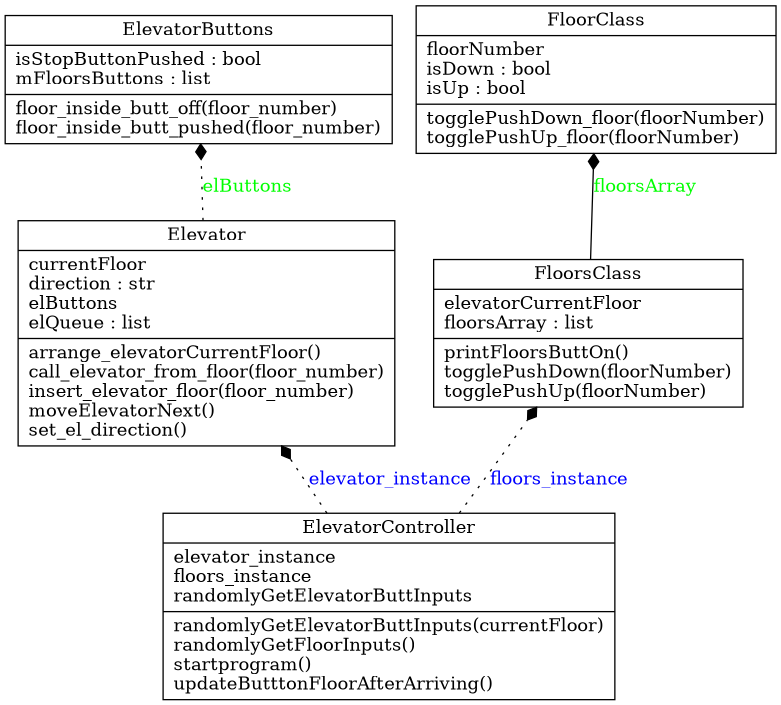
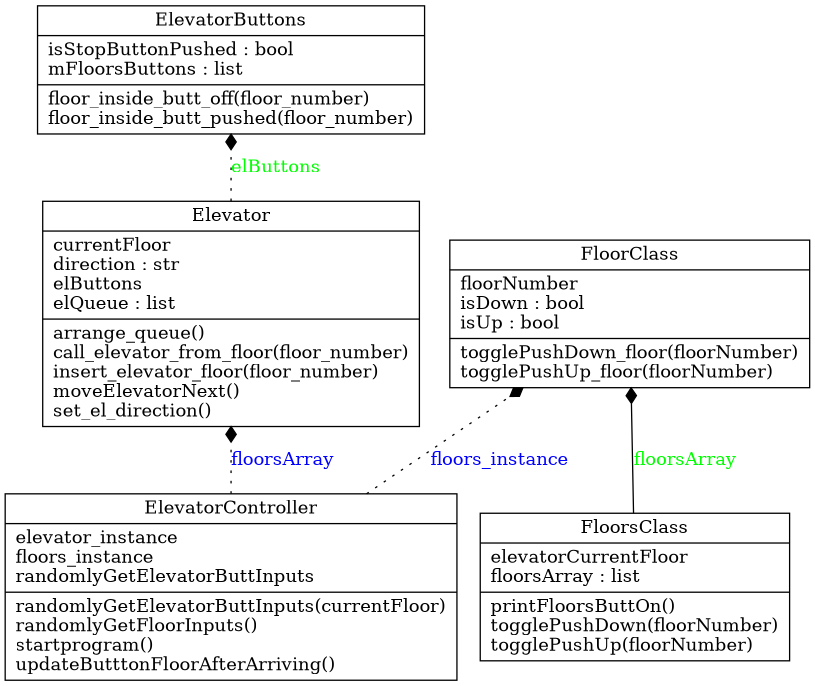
node "Elevator": text "arrange_elevatorCurrentFloor()" -> "arrange_queue()"
edge "ElevatorController" -> "FloorsClass": now "ElevatorController" -> "FloorClass"
edge "ElevatorController" -> "Elevator": label "elevator_instance" -> "floorsArray"
